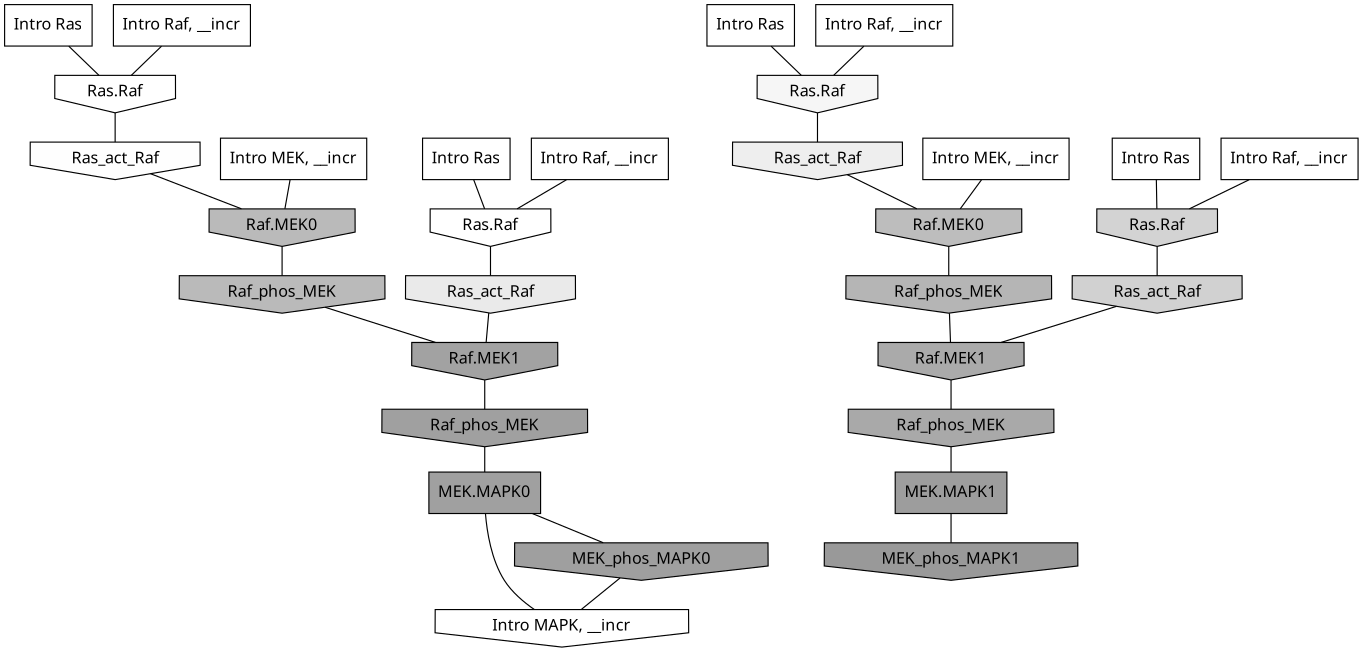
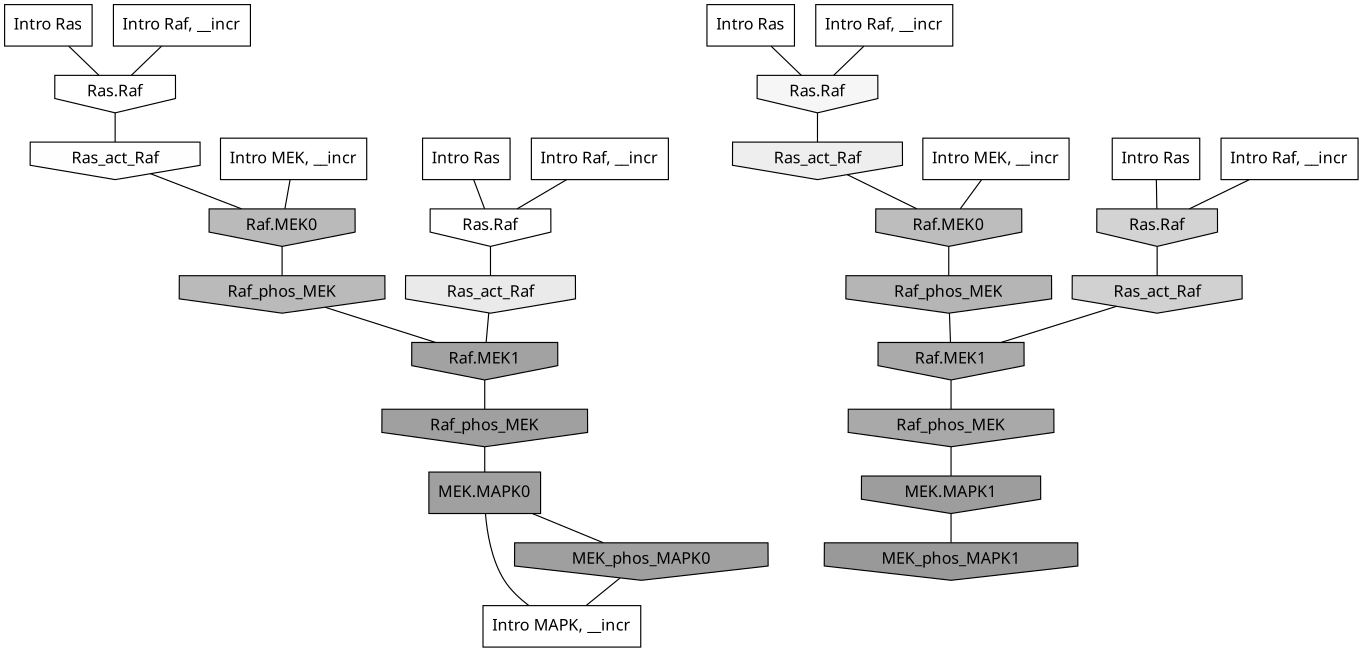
node "MEK.MAPK1": shape box -> invhouse
node "Intro MAPK, __incr": shape invhouse -> box
